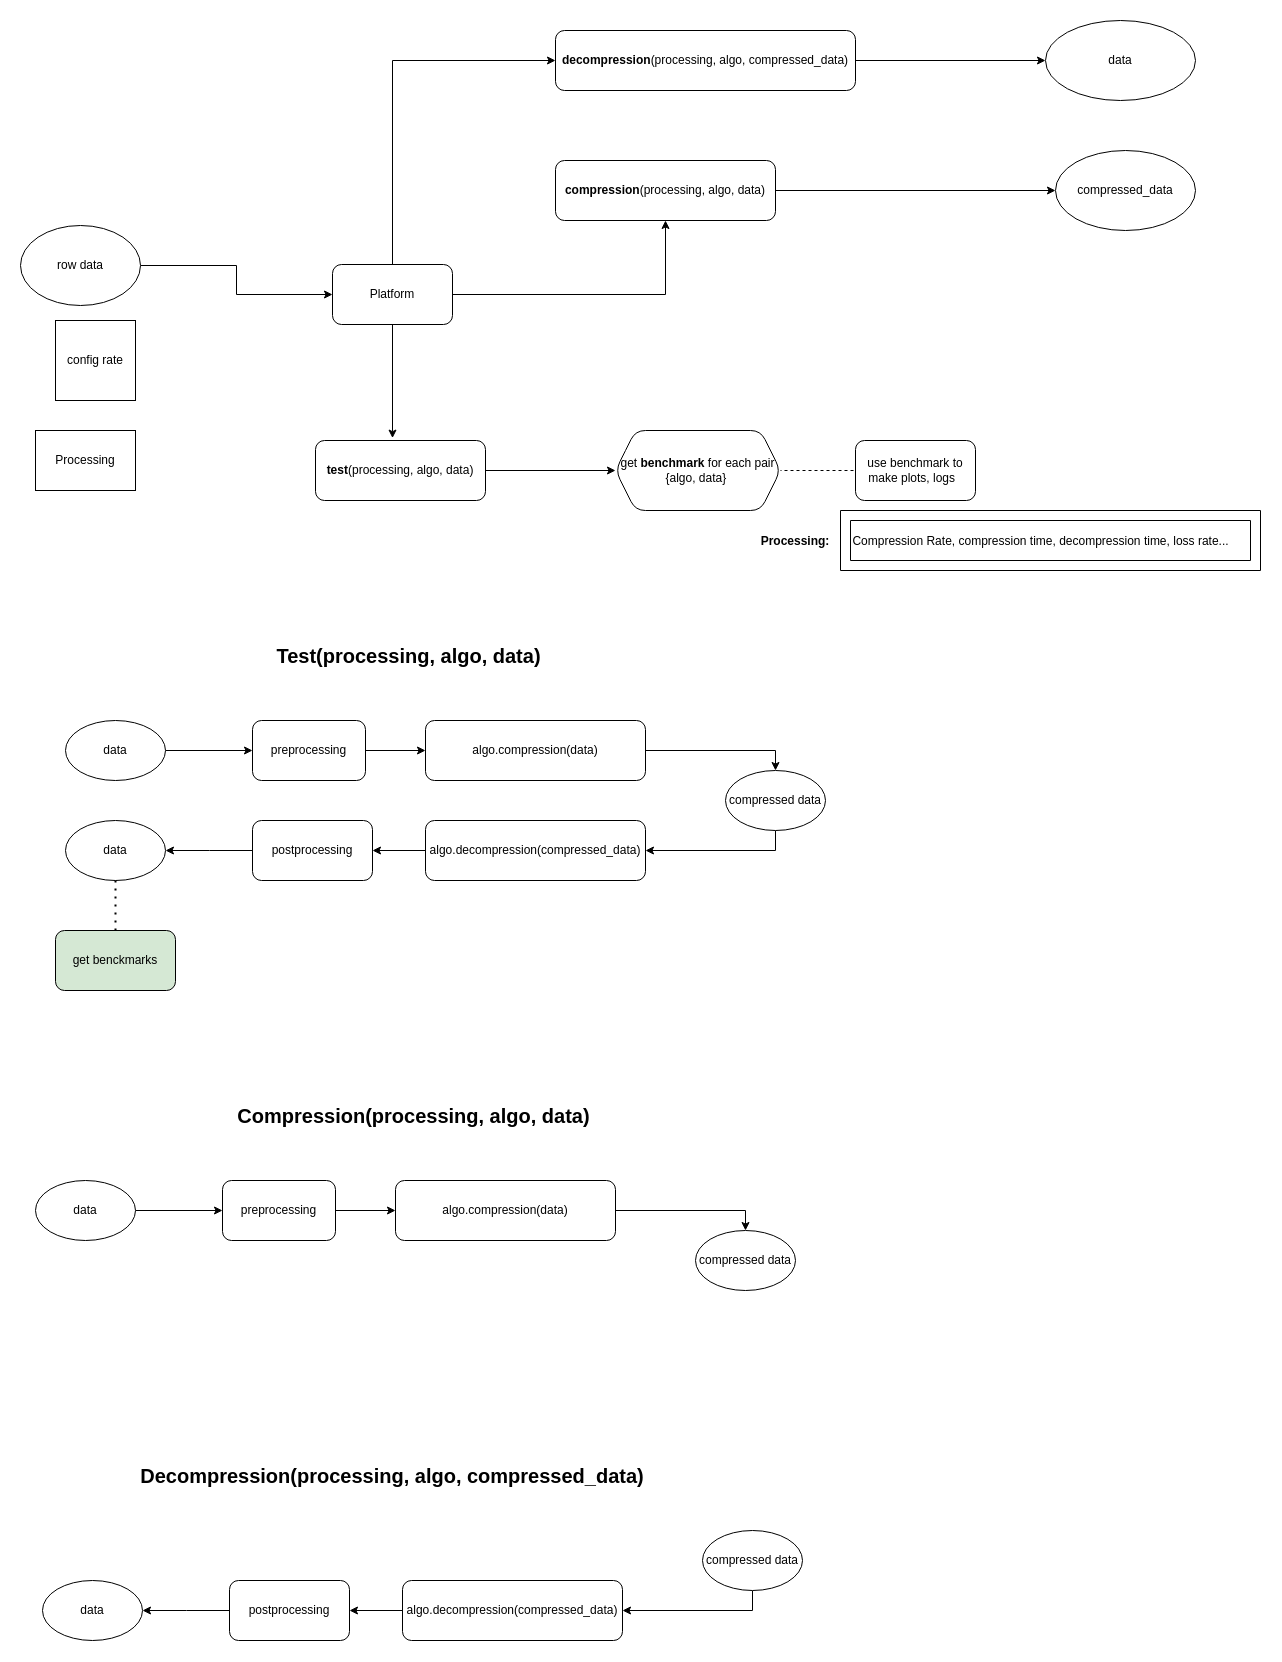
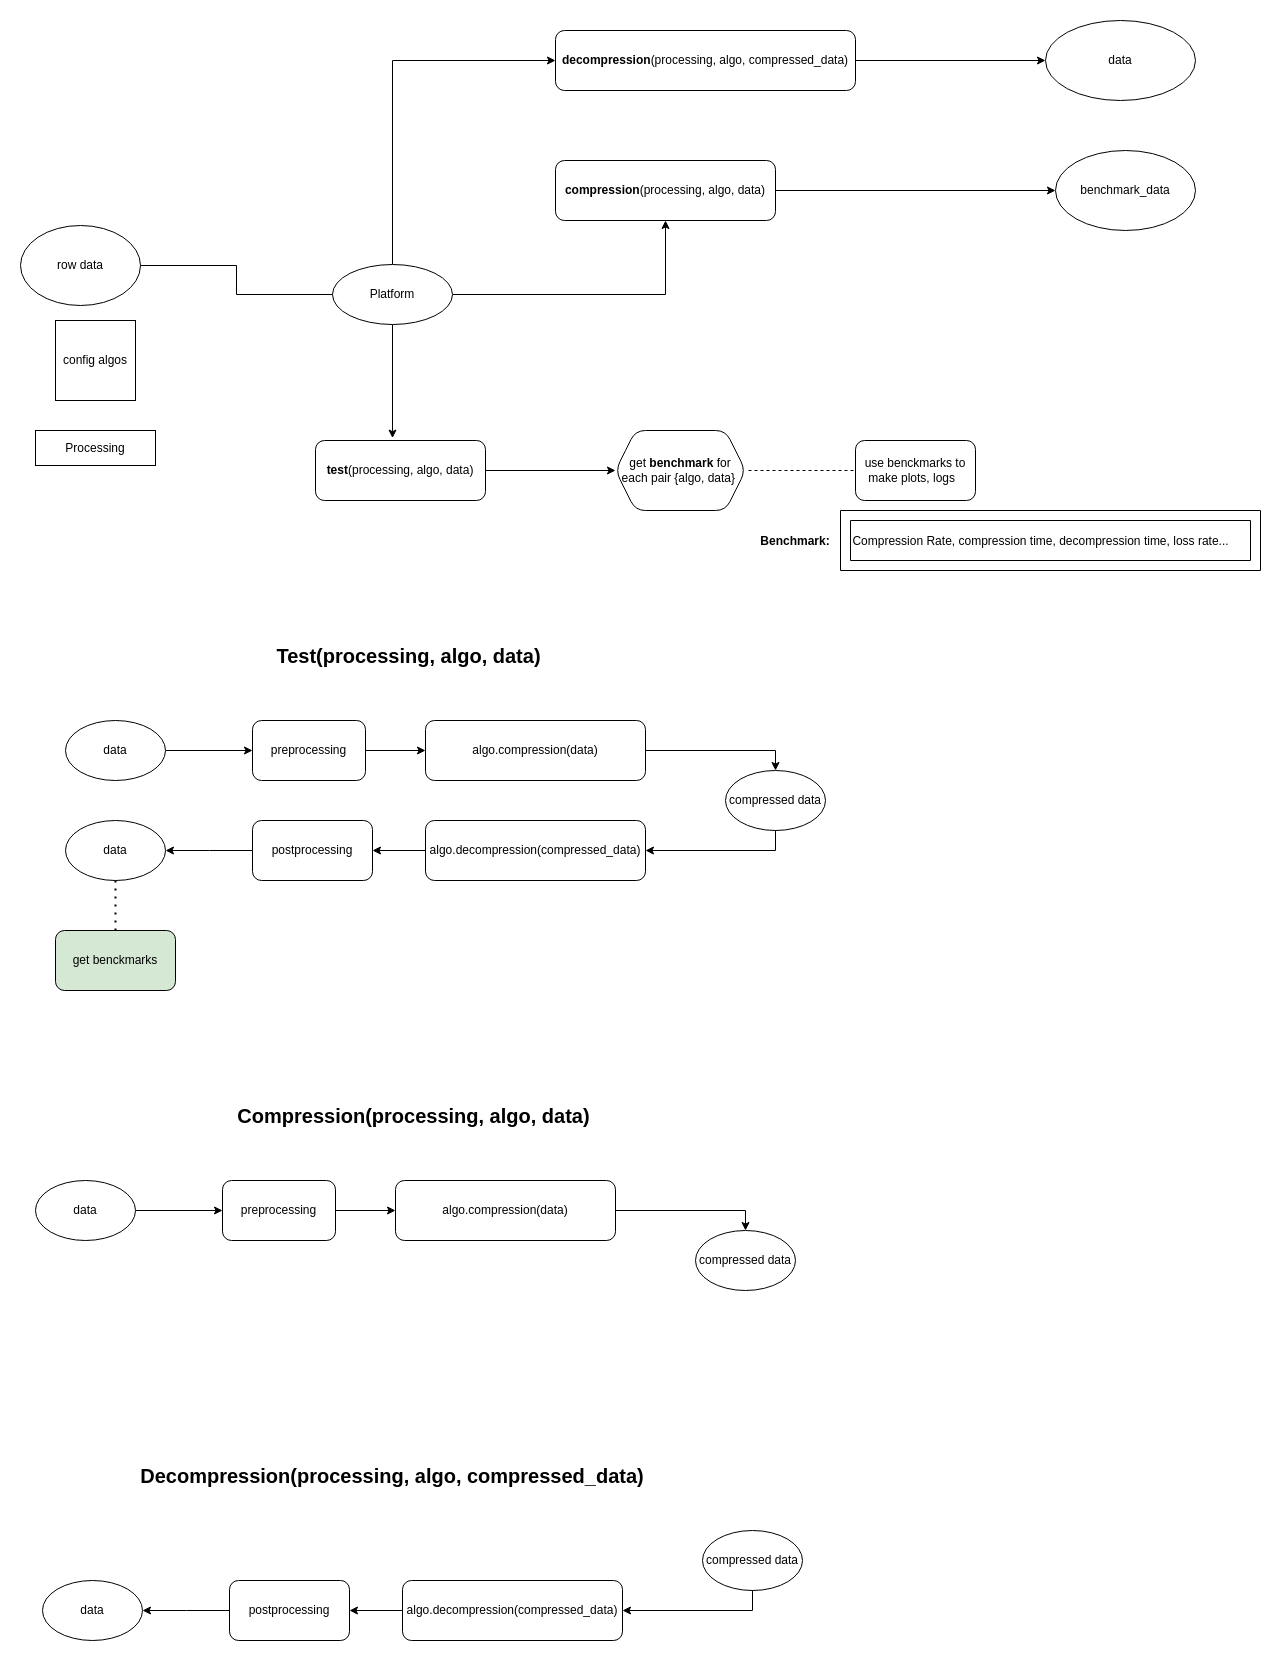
node "compressed_data": label "compressed_data" -> "benchmark_data"
edge "row data" -> "Platform": arrowhead classic -> none
node "Platform": shape rounded rectangle -> ellipse
node "config rate": label "config rate" -> "config algos"
node "Processing": size 100x60 -> 120x35
node "get benchmark for each pair {algo, data}": size 165x80 -> 130x80
node "use benchmark to make plots, logs": label "use benchmark to make plots, logs" -> "use benckmarks to make plots, logs"
node "Processing:": label "Processing:" -> "Benchmark:"
